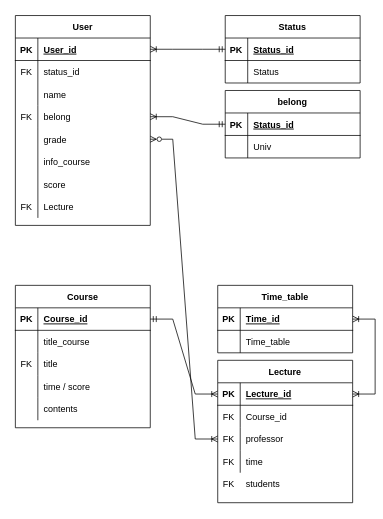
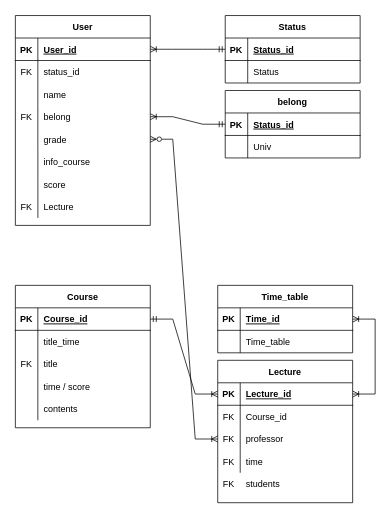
node "title_course": label "title_course" -> "title_time"
